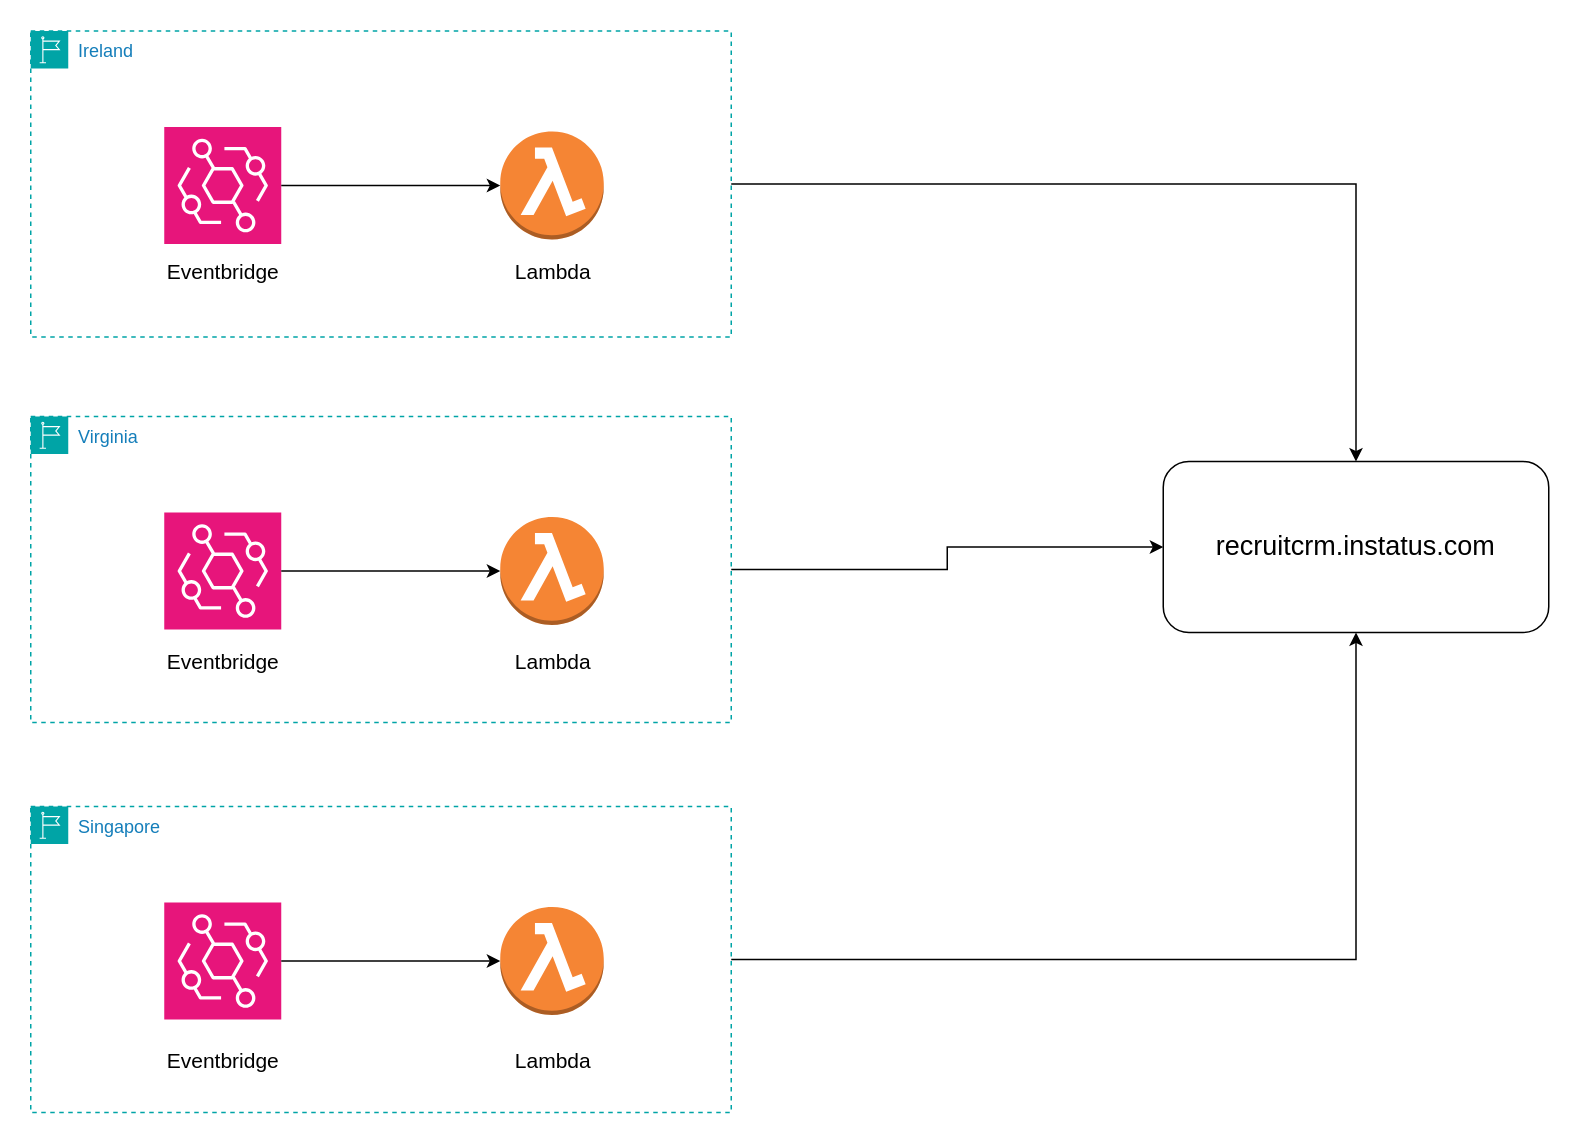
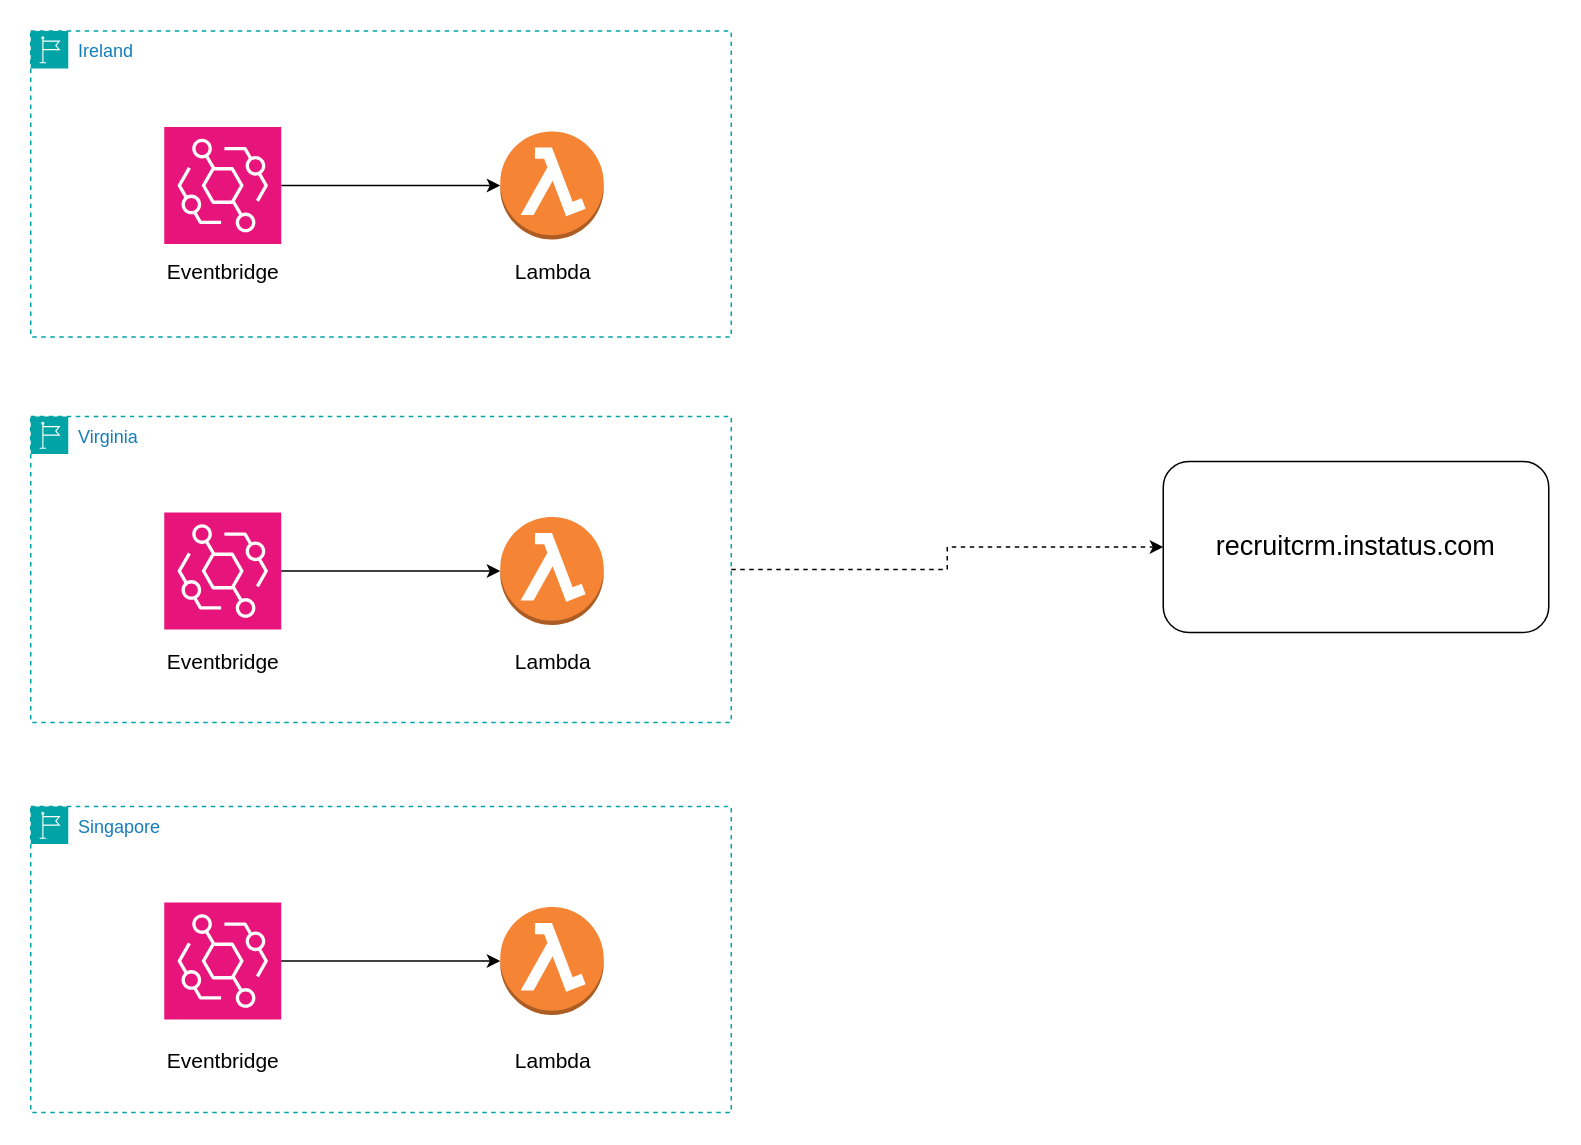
edge "Ireland" -> "recruitcrm.instatus.com": removed
edge "Virginia" -> "recruitcrm.instatus.com": style solid -> dashed
edge "Singapore" -> "recruitcrm.instatus.com": removed
